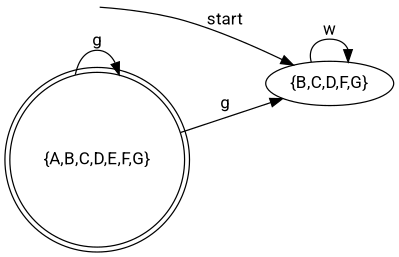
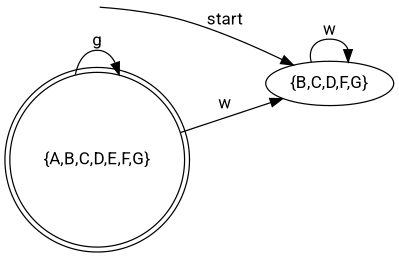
edge "{A,B,C,D,E,F,G}" -> "{B,C,D,F,G}": label "g" -> "w"
